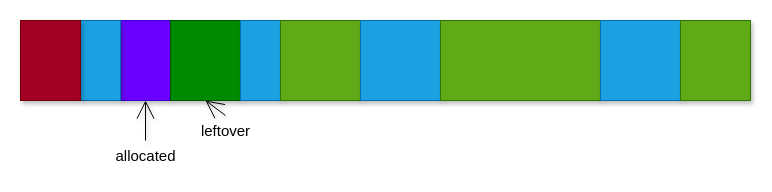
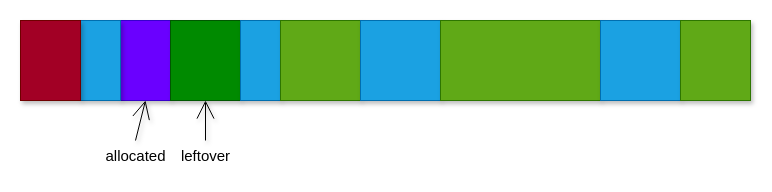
node "leftover": moved (226, 131) -> (206, 156)
node "allocated": moved (146, 156) -> (136, 156)
